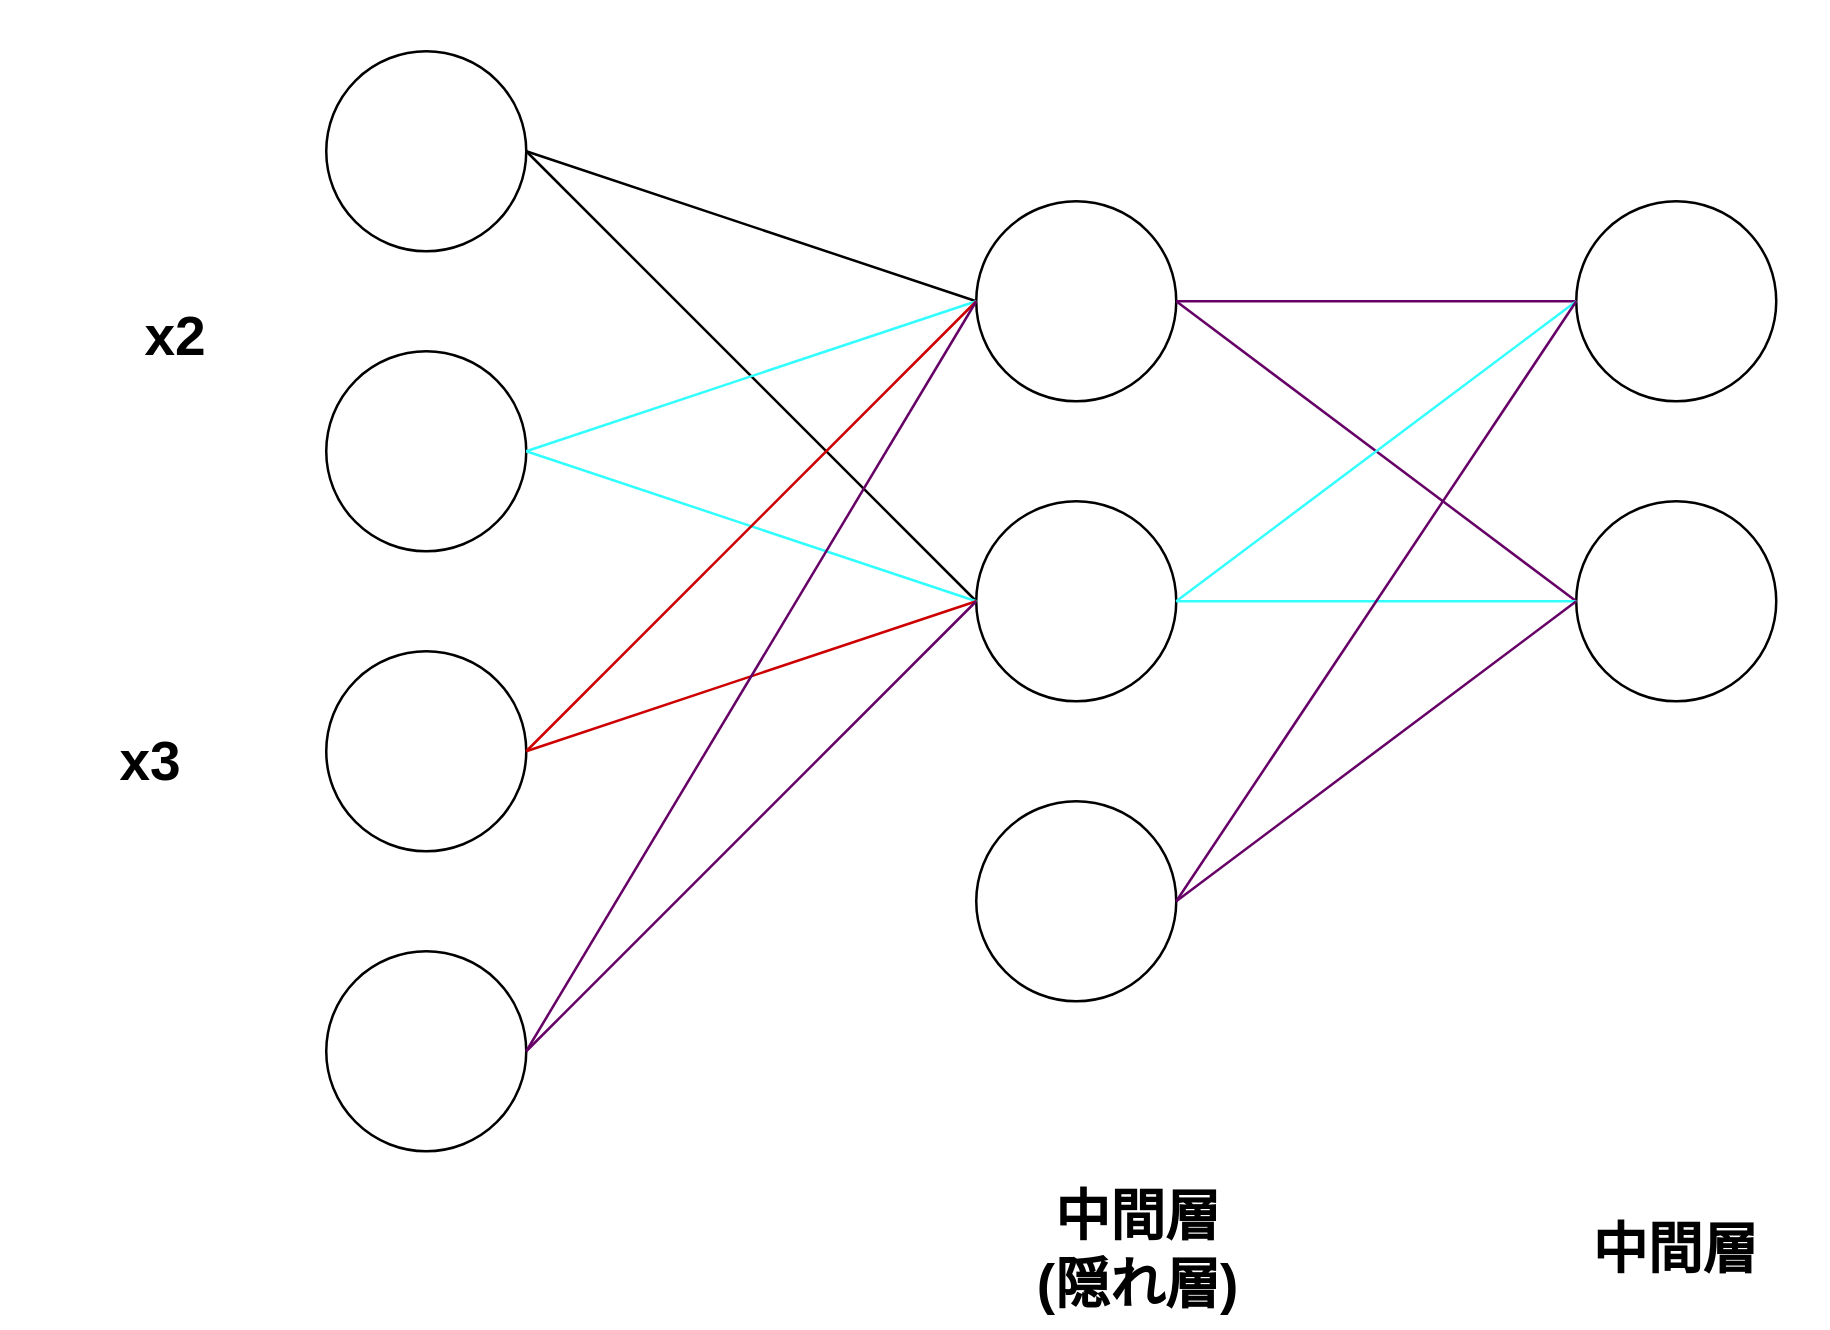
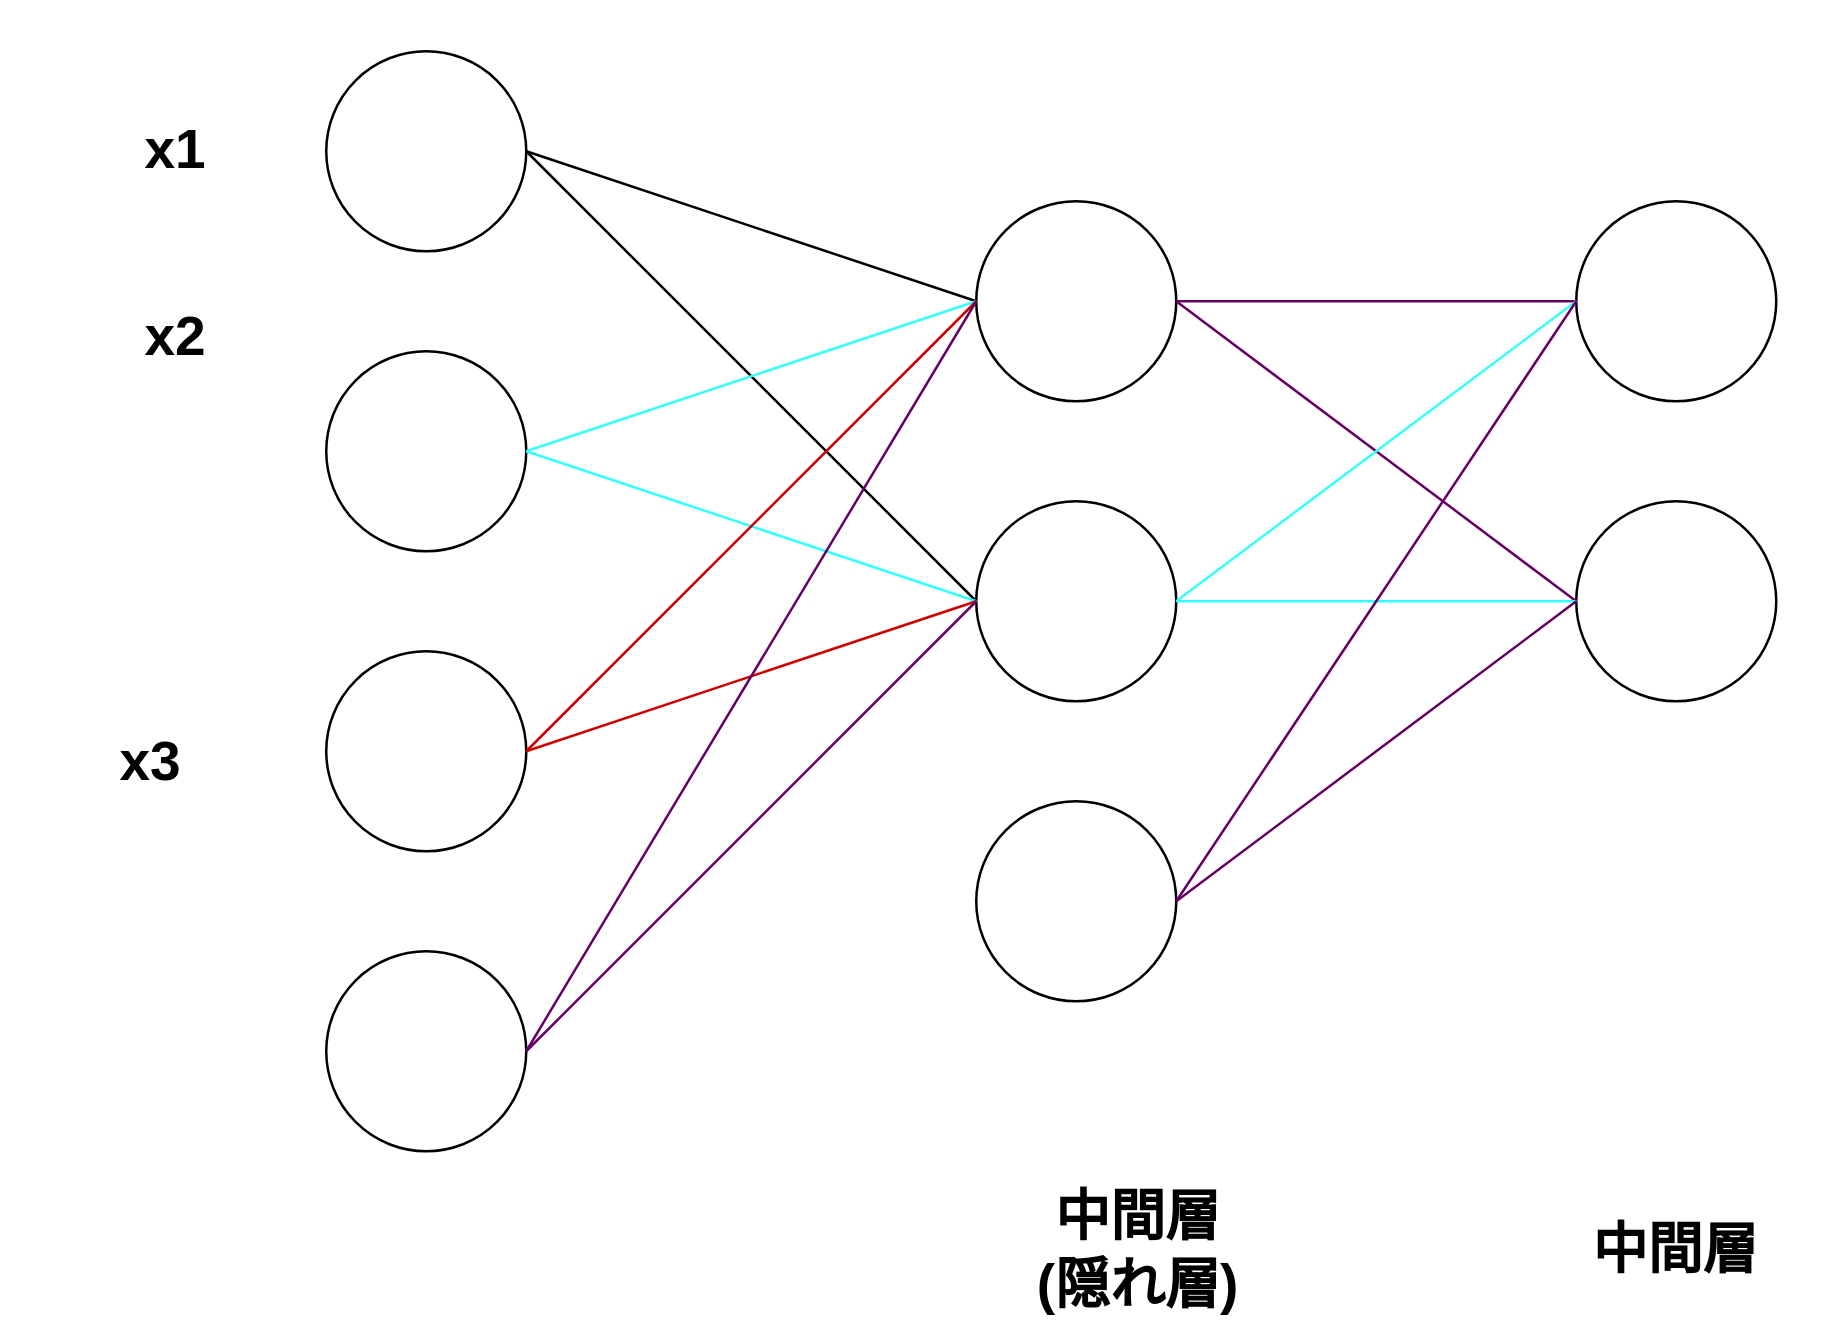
node "x1": added
